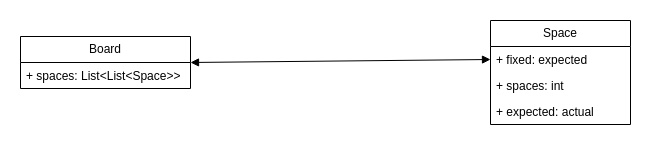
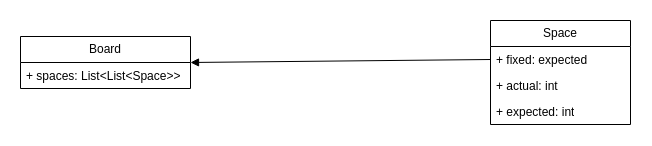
edge "+ fixed: expected" -- "Board": arrowhead block -> none
node "+ spaces: int": label "+ spaces: int" -> "+ actual: int"
node "+ expected: actual": label "+ expected: actual" -> "+ expected: int"
